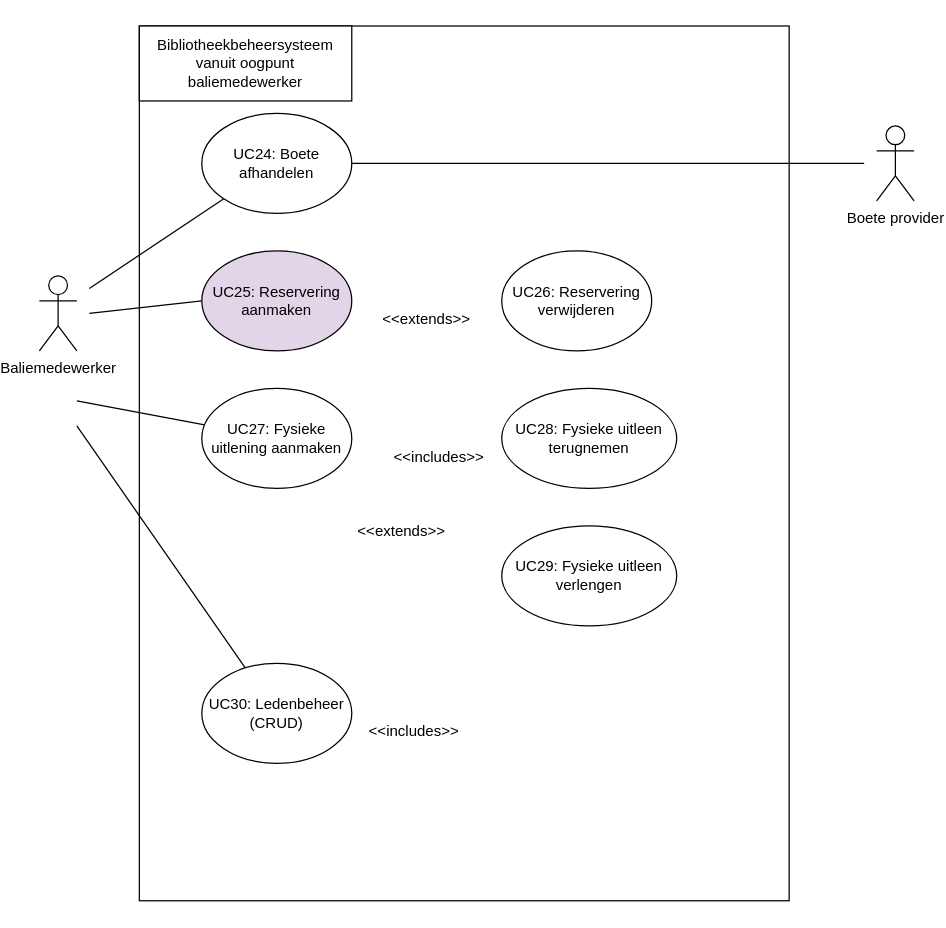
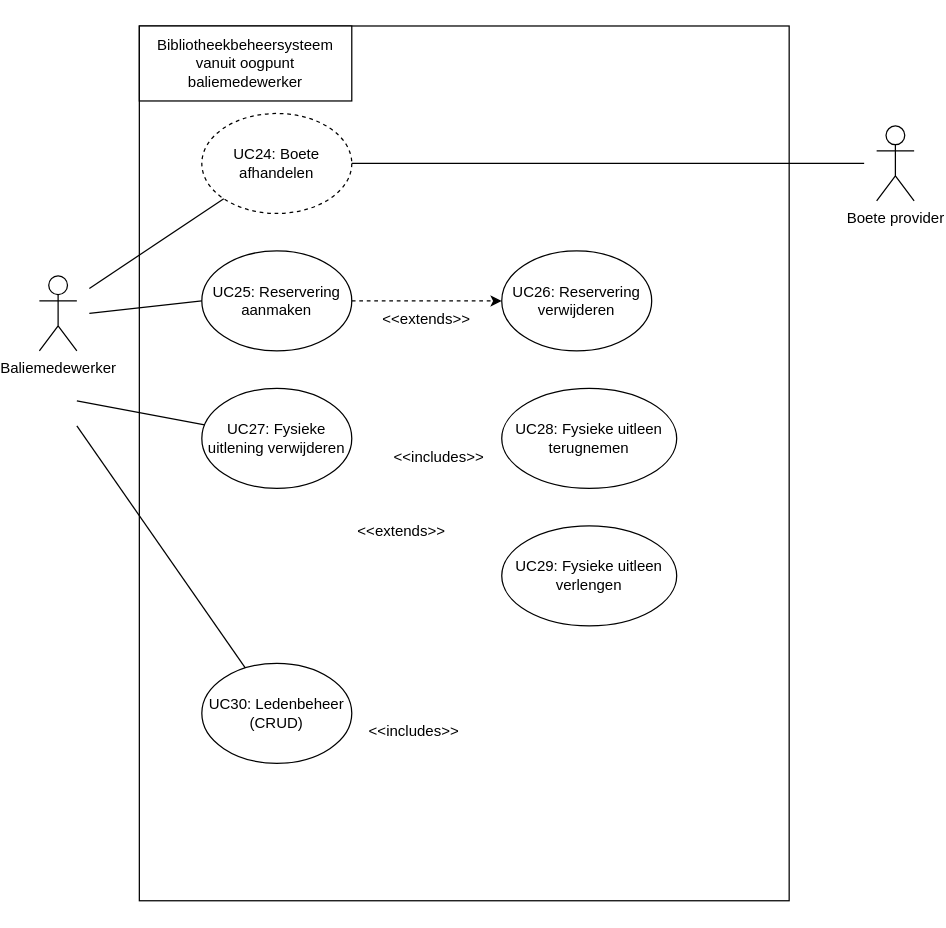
node "UC24: Boete afhandelen": style solid -> dashed
node "UC25: Reservering aanmaken": fillcolor #e1d5e7 -> #ffffff
edge "UC25: Reservering aanmaken" -> "UC26: Reservering verwijderen": added
node "UC27: Fysieke uitlening aanmaken": label "UC27: Fysieke uitlening aanmaken" -> "UC27: Fysieke uitlening verwijderen"
